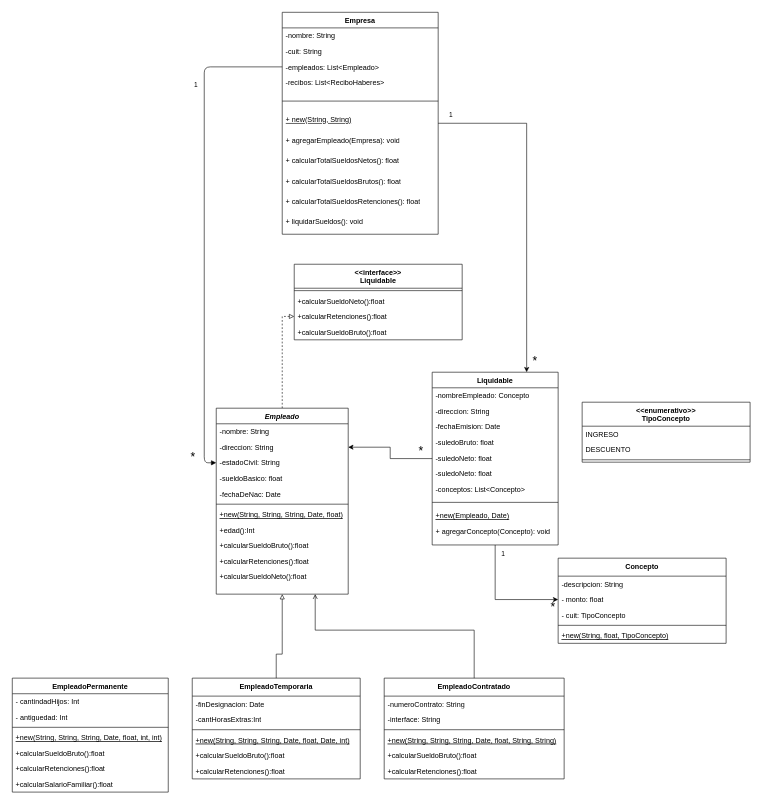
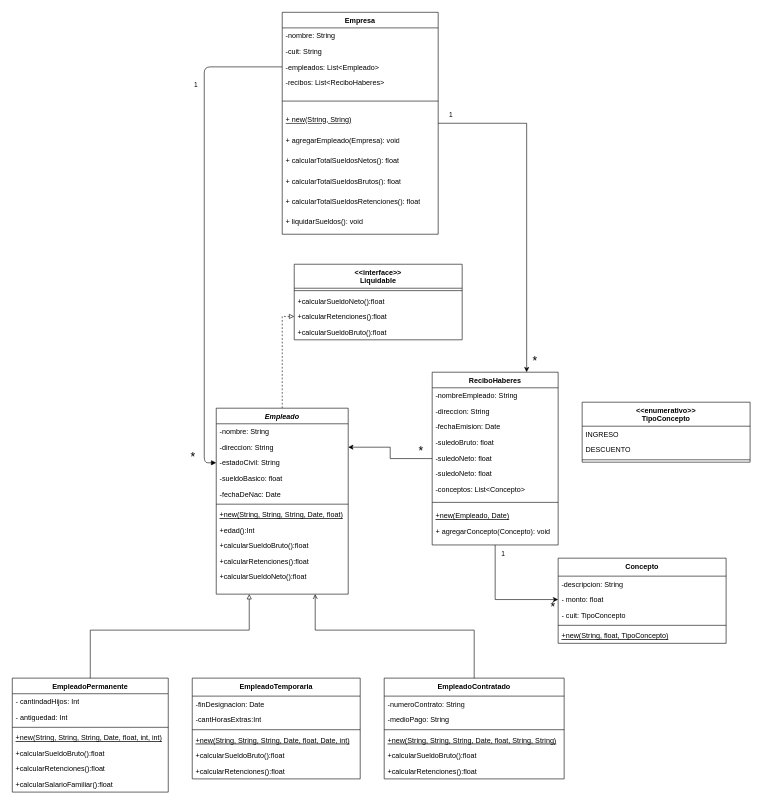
node "Liquidable": label "Liquidable" -> "ReciboHaberes"
node "-nombreEmpleado: Concepto": label "-nombreEmpleado: Concepto" -> "-nombreEmpleado: String"
edge "EmpleadoPermanente" -> "Empleado": added
edge "EmpleadoTemporaria" -> "Empleado": removed
node "-interface: String": label "-interface: String" -> "-medioPago: String"
